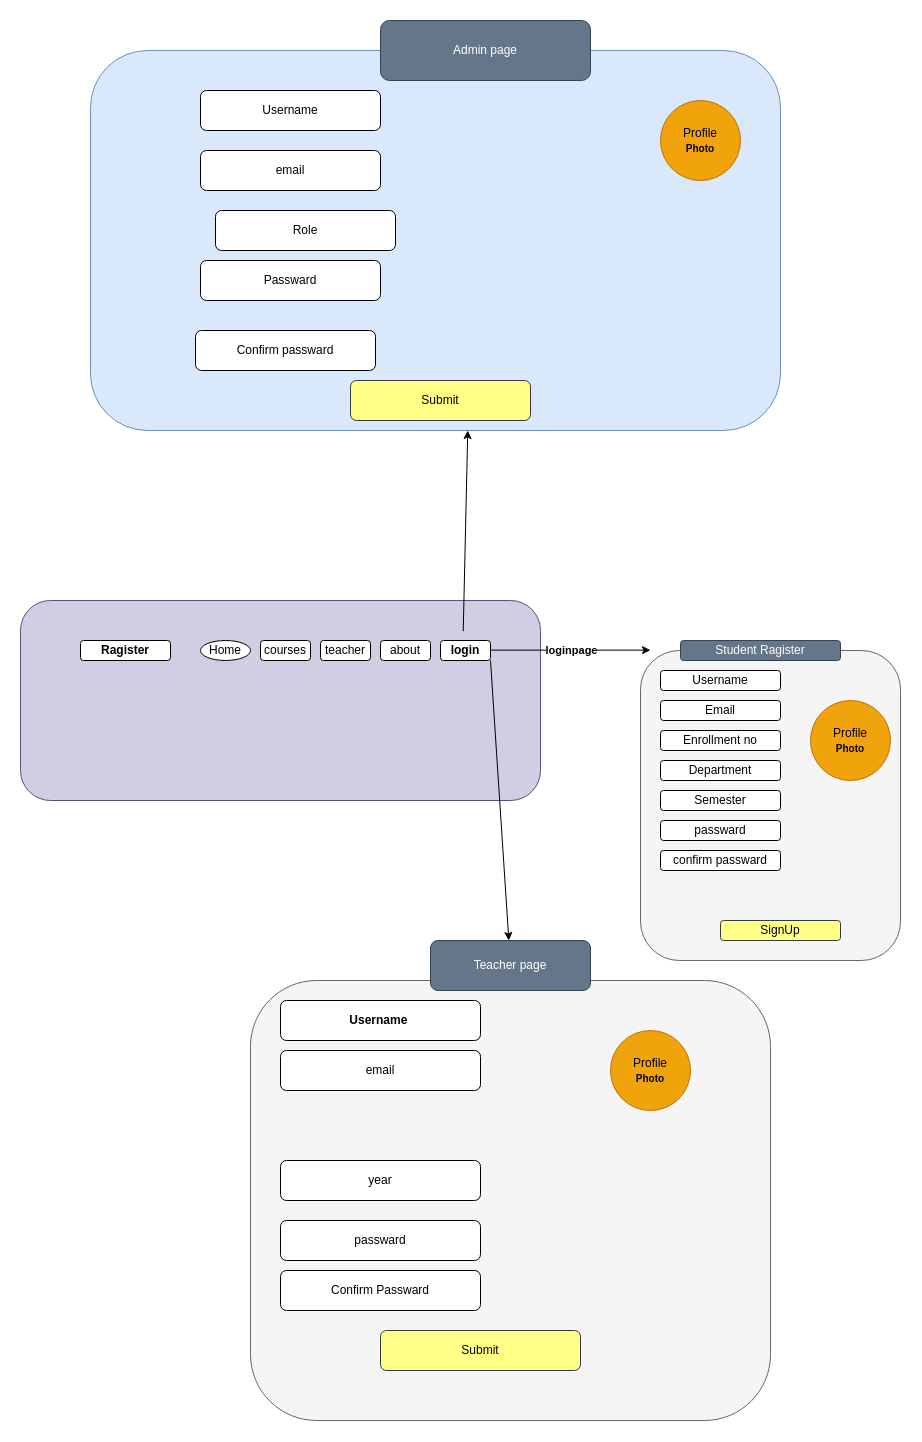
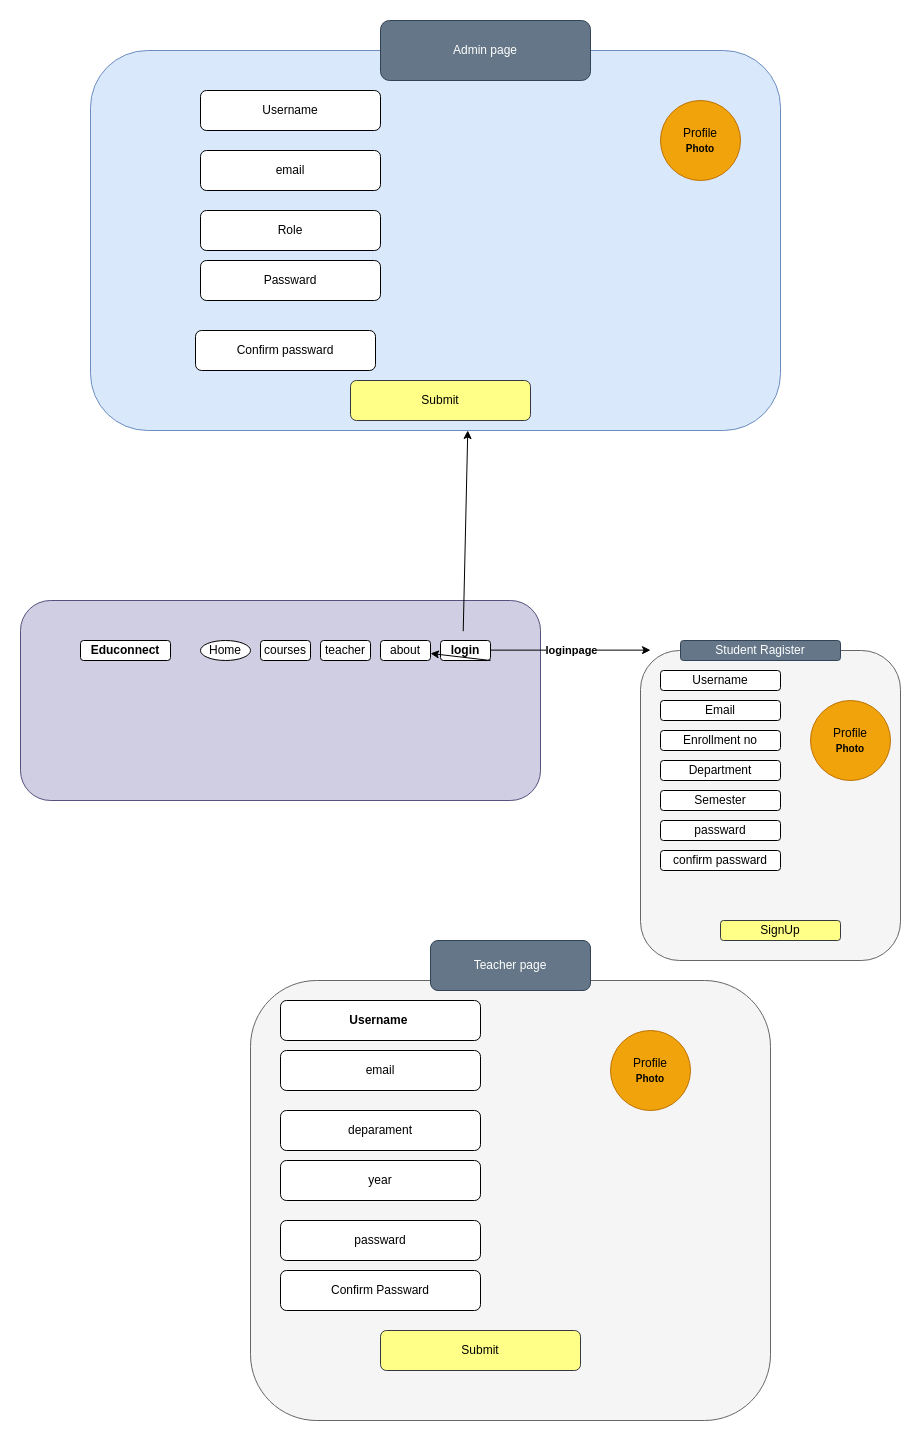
node "Role": moved (306, 231) -> (291, 231)
node "Ragister": label "Ragister" -> "Educonnect"
edge "login" -> "Teacher page": now "login" -> "about"
node "deparament": added
